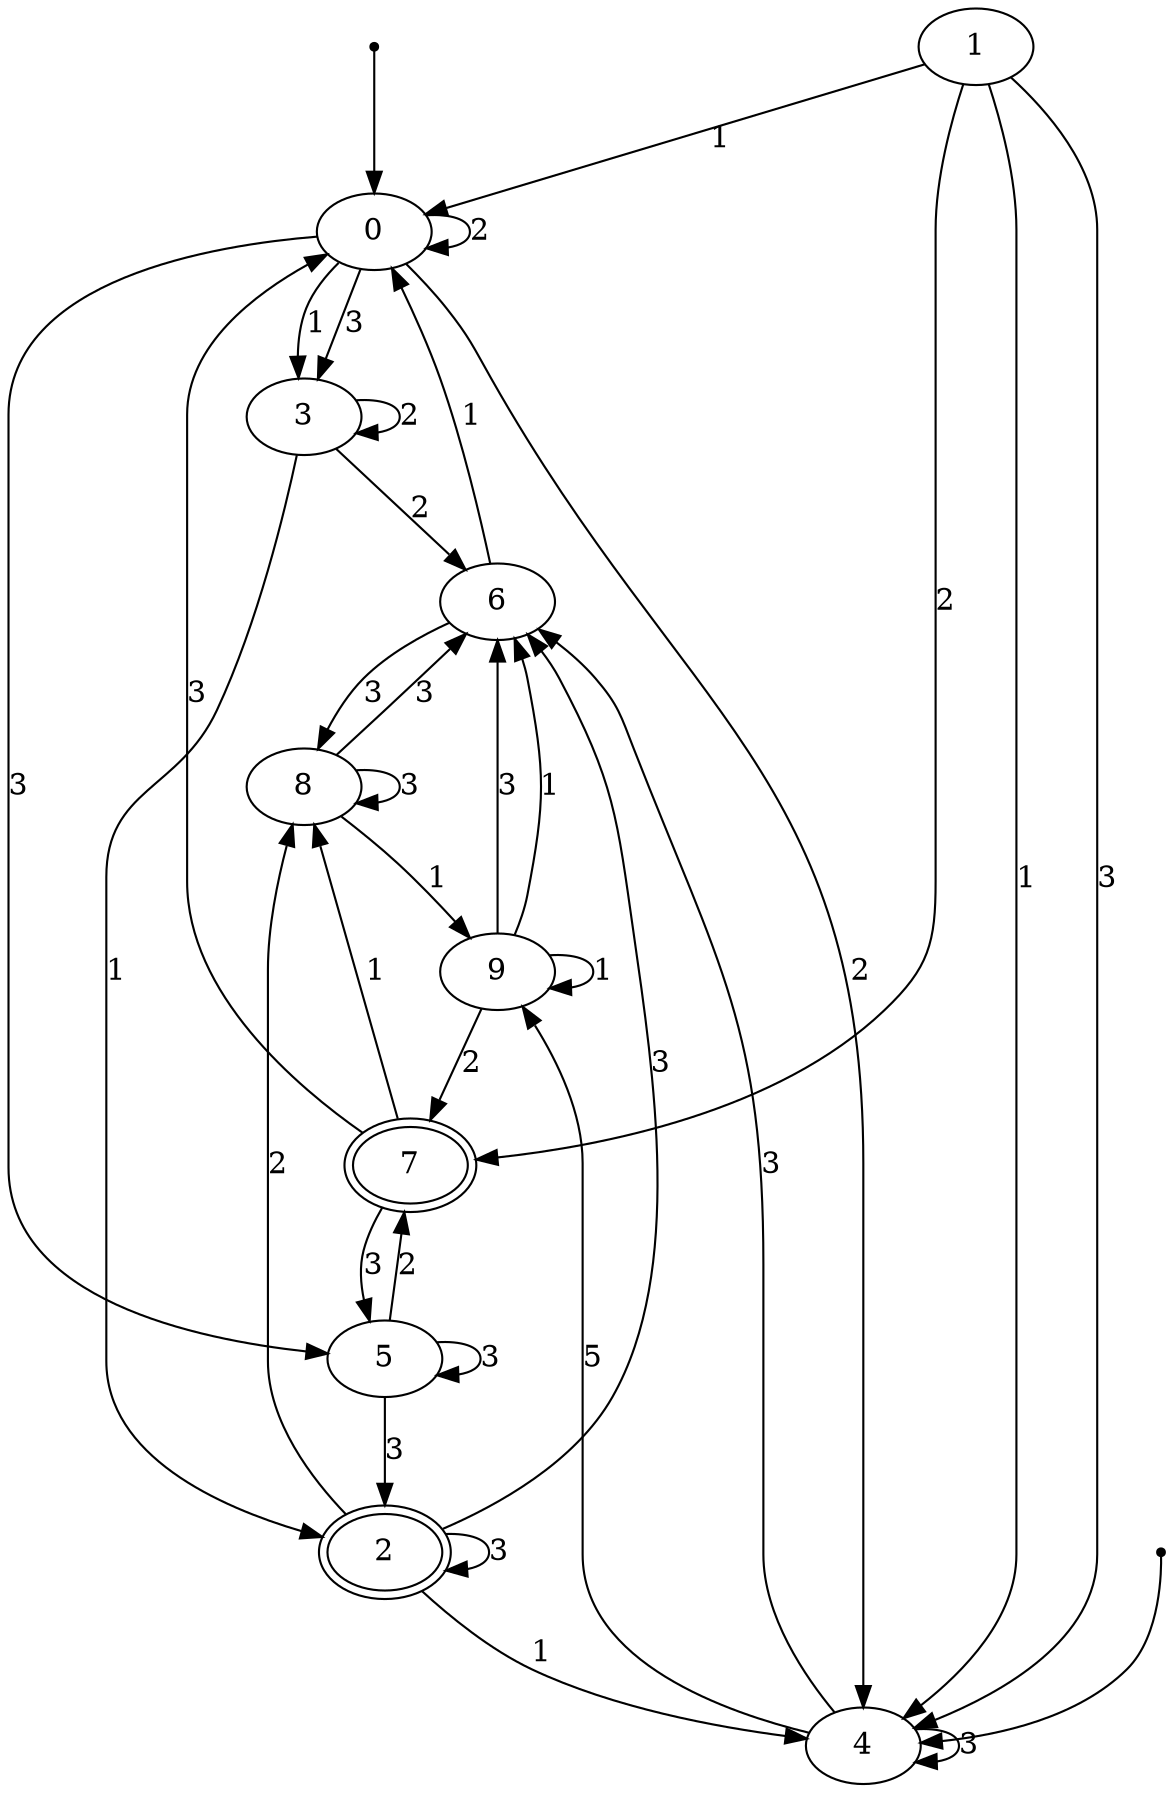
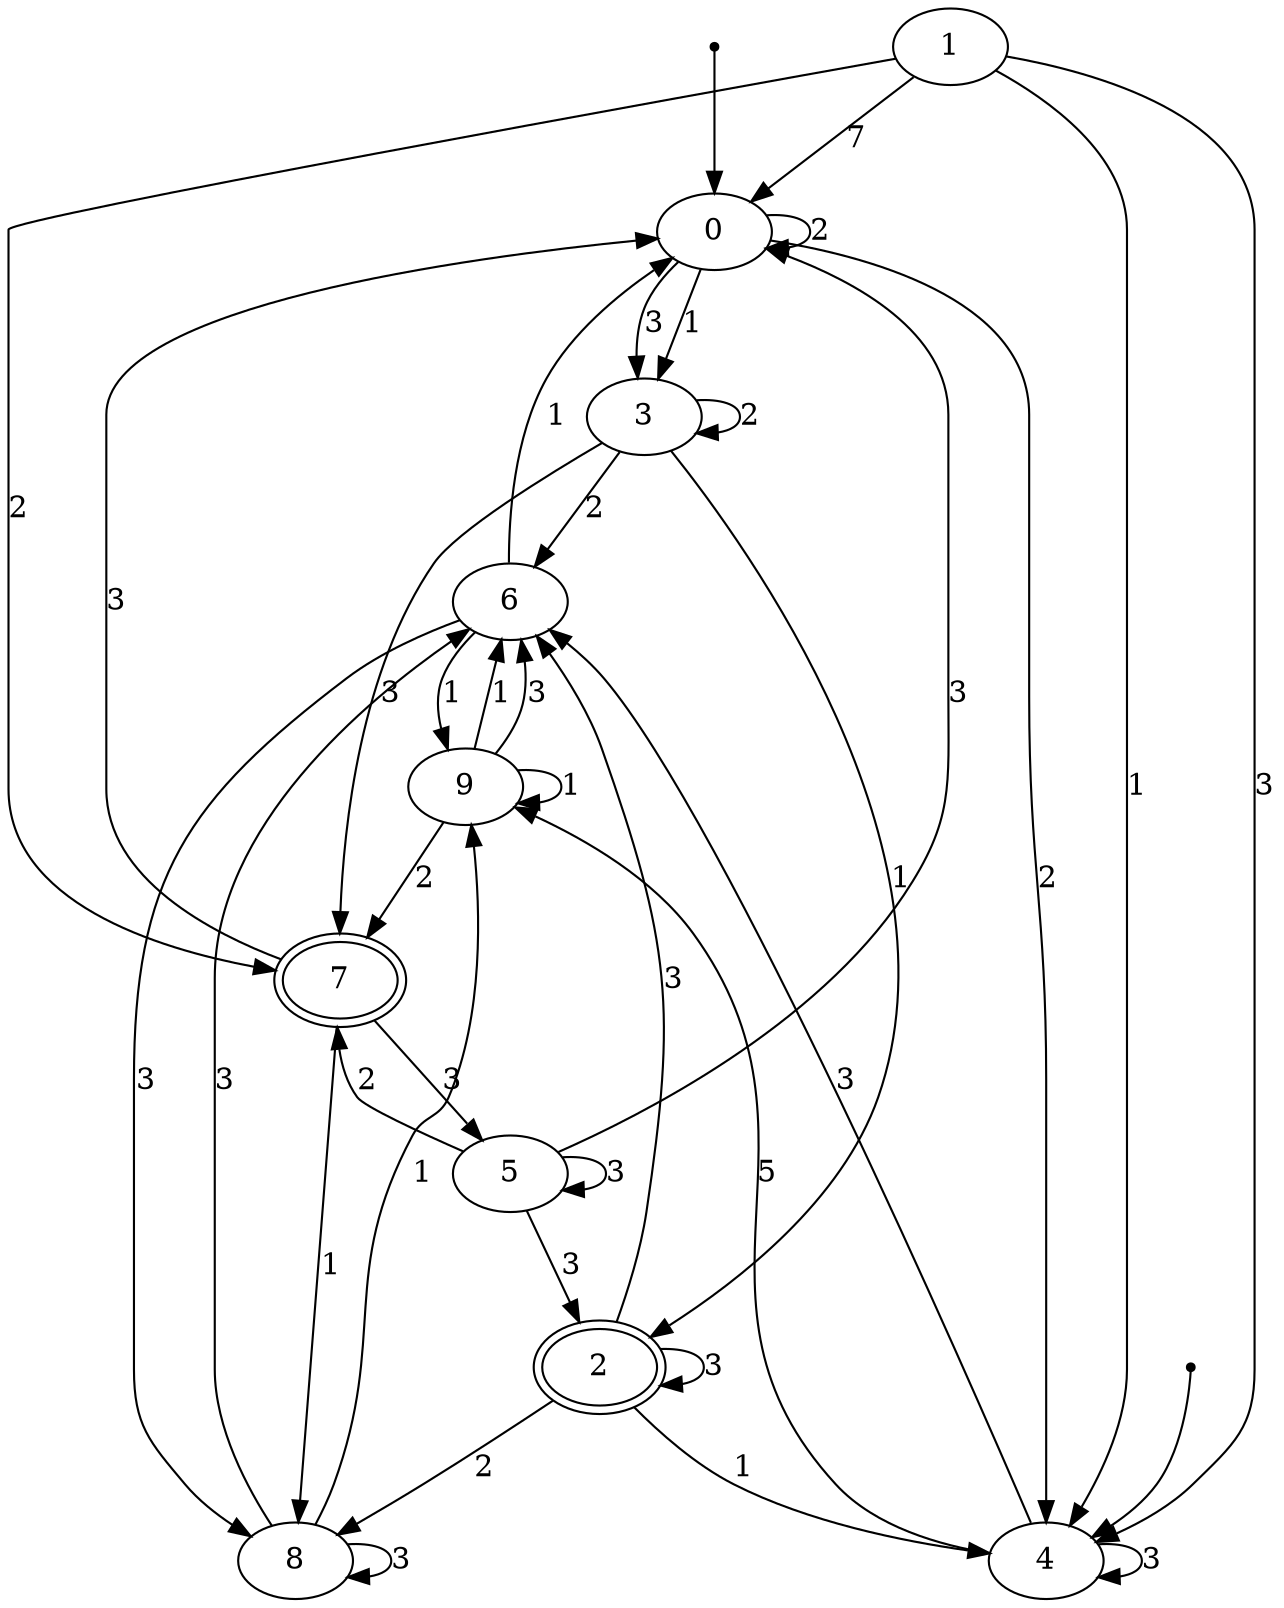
edge "1" -> "0": label "1" -> "7"
edge "3" -> "7": added, label "3"
edge "6" -> "9": added, label "1"
edge "0" -> "5": reversed
